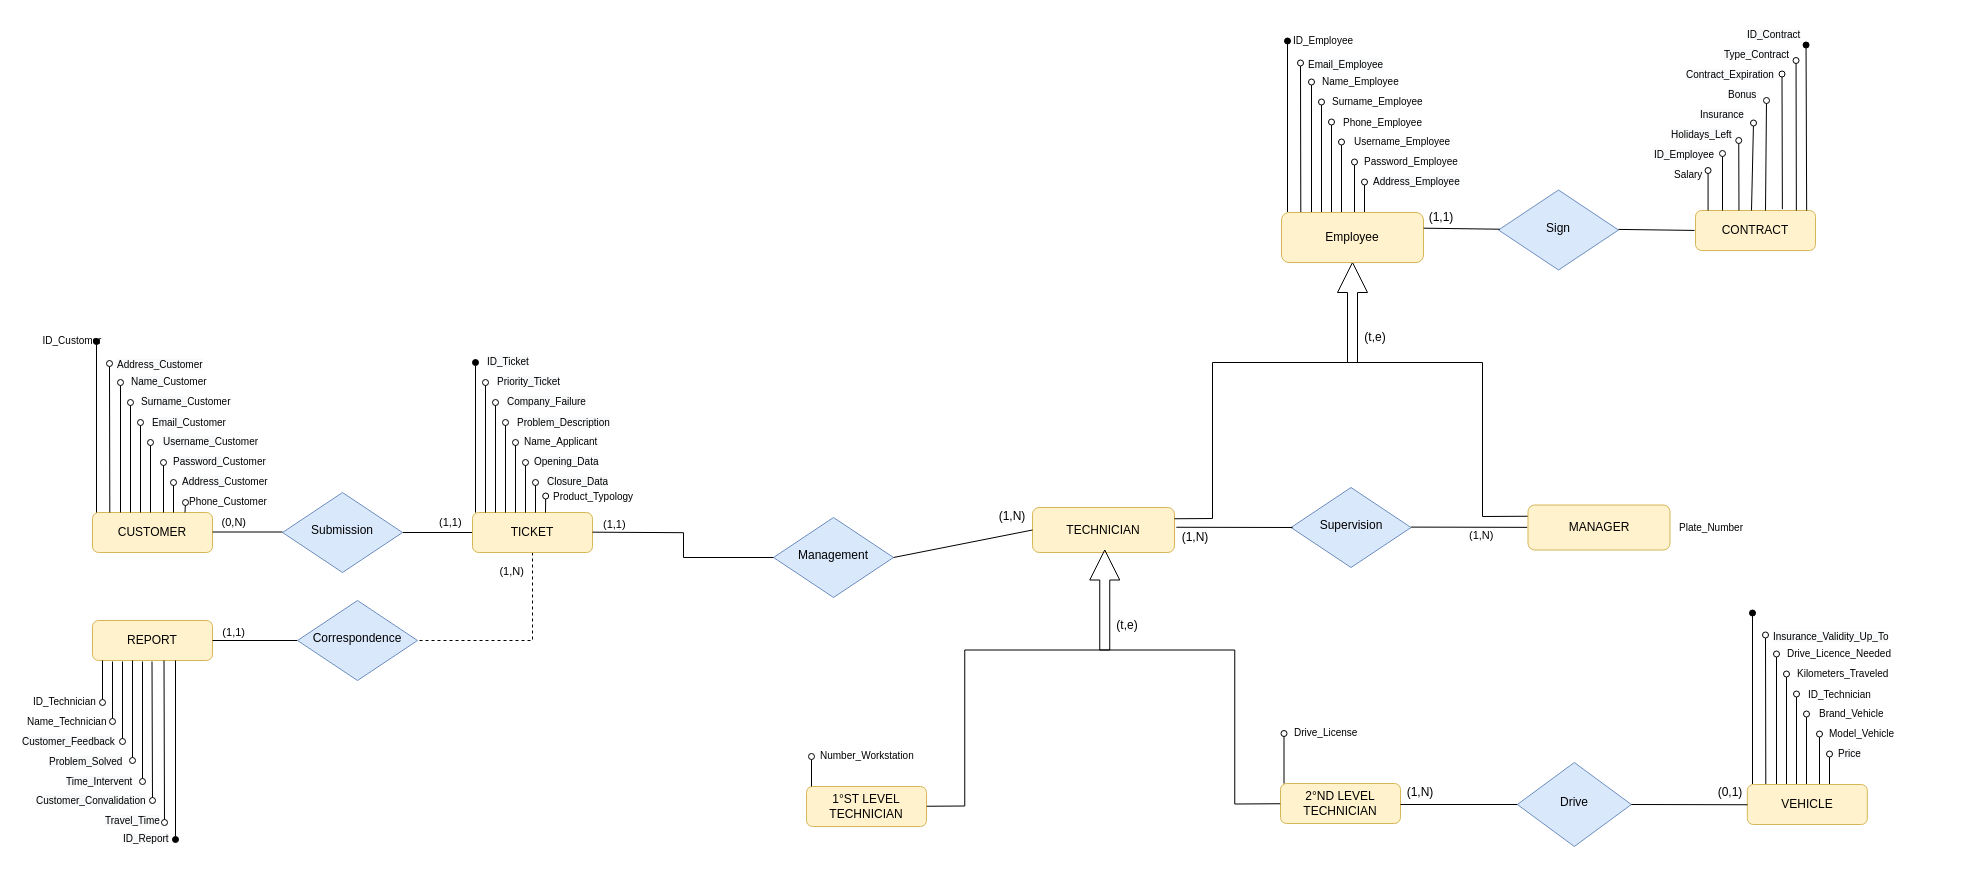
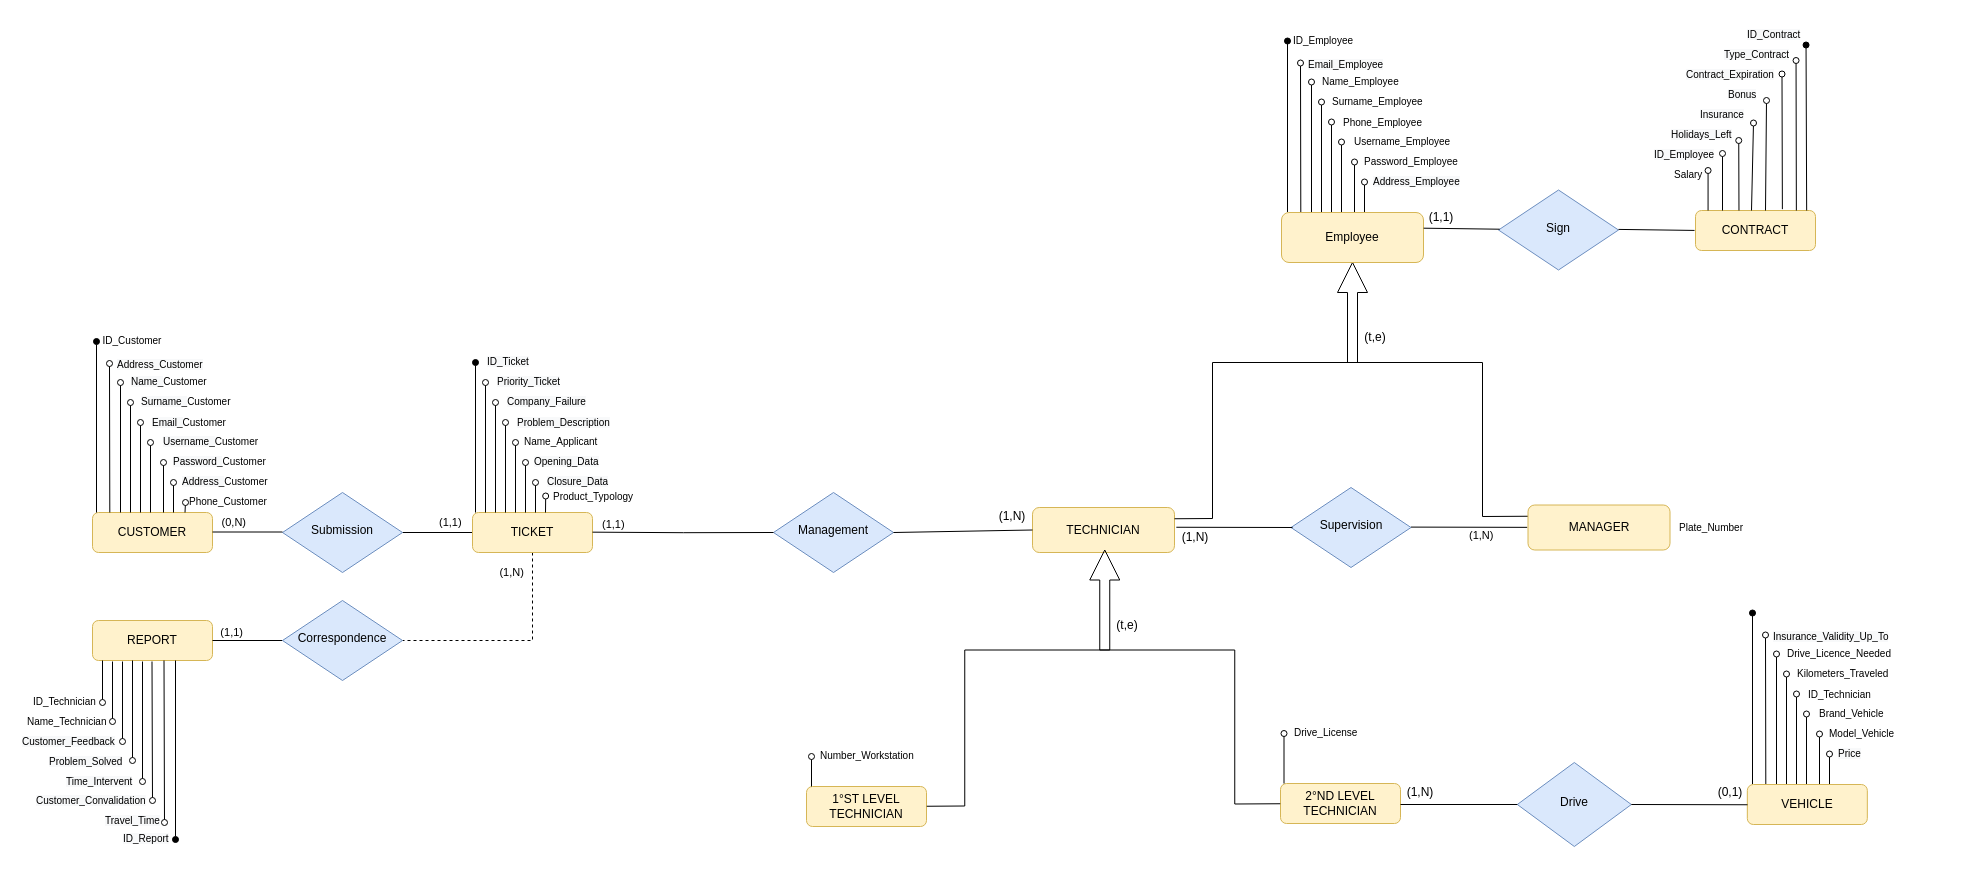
node "ID_Customer": moved (73, 341) -> (133, 341)
node "Management": moved (834, 558) -> (834, 533)
node "Correspondence": moved (358, 641) -> (343, 641)
